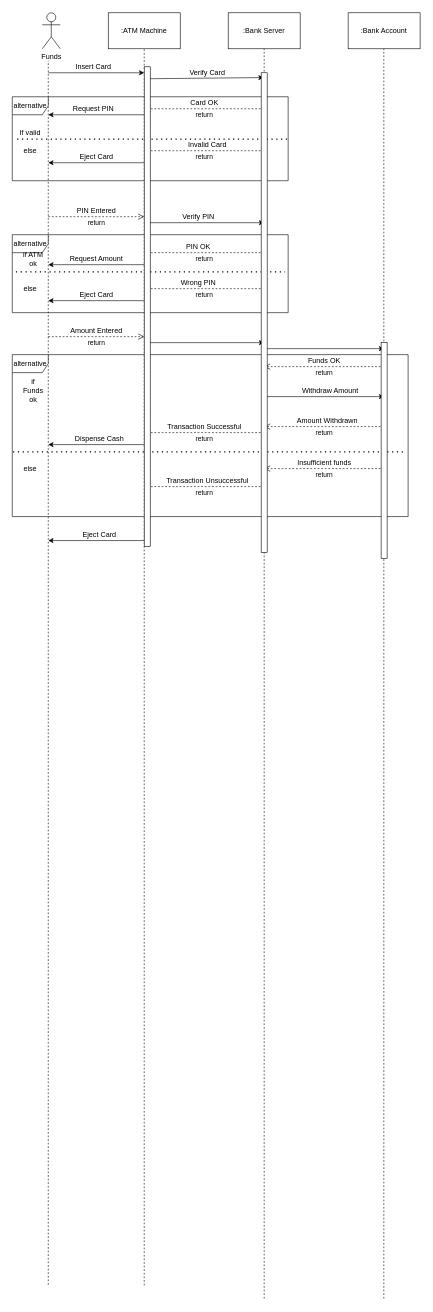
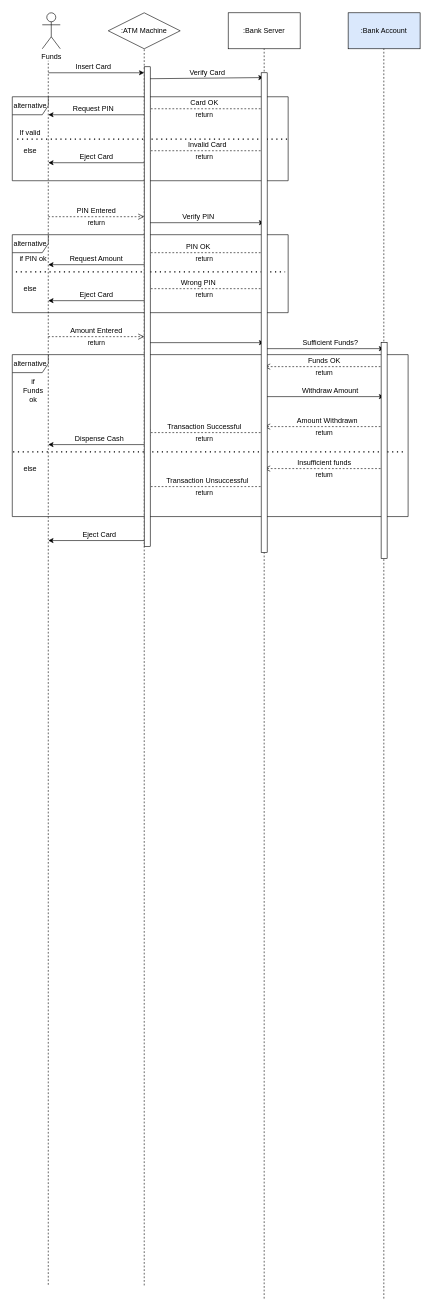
node ":ATM Machine": shape rectangle -> diamond
node ":Bank Account": fillcolor #ffffff -> #dae8fc
node "if ATM ok": label "if ATM ok" -> "if PIN ok"
node "Sufficient Funds?": added
